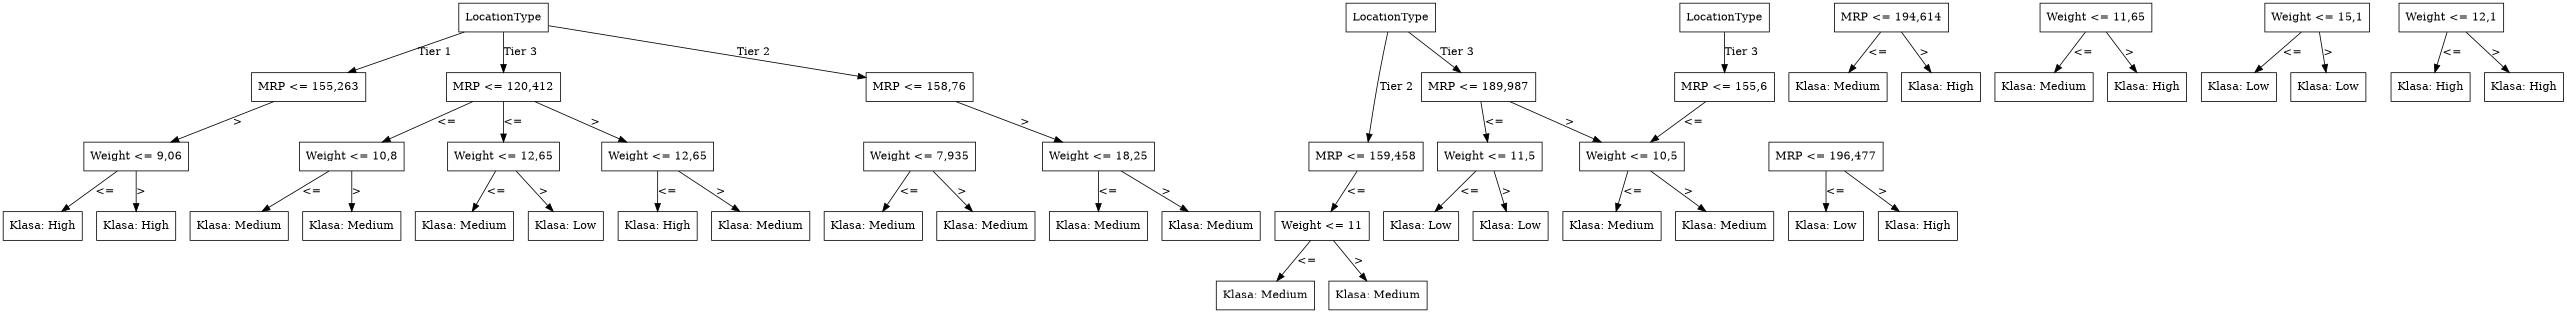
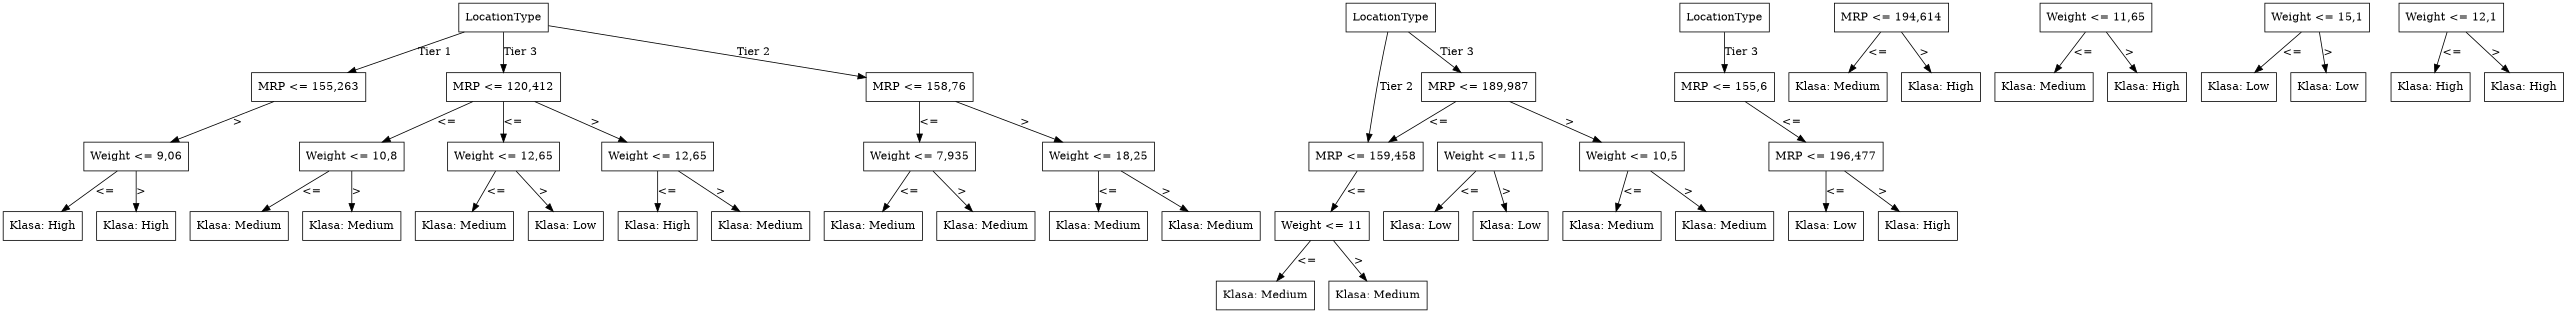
edge "MRP <= 158,76" -> "Weight <= 7,935": added, label "<="
edge "MRP <= 189,987" -> "Weight <= 11,5": now "MRP <= 189,987" -> "MRP <= 159,458"
edge "MRP <= 155,6" -> "Weight <= 10,5": now "MRP <= 155,6" -> "MRP <= 196,477"
